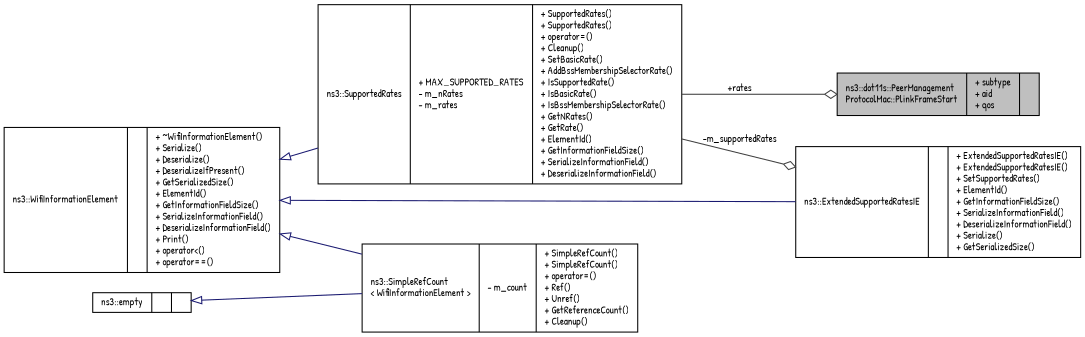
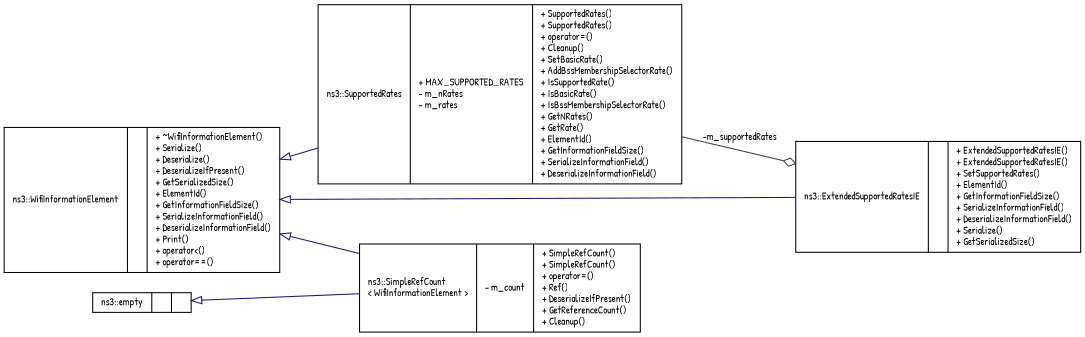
node "ns3::dot11s::PeerManagement": removed
node "ns3::SimpleRefCount": text "+ Unref()" -> "+ DeserializeIfPresent()"
